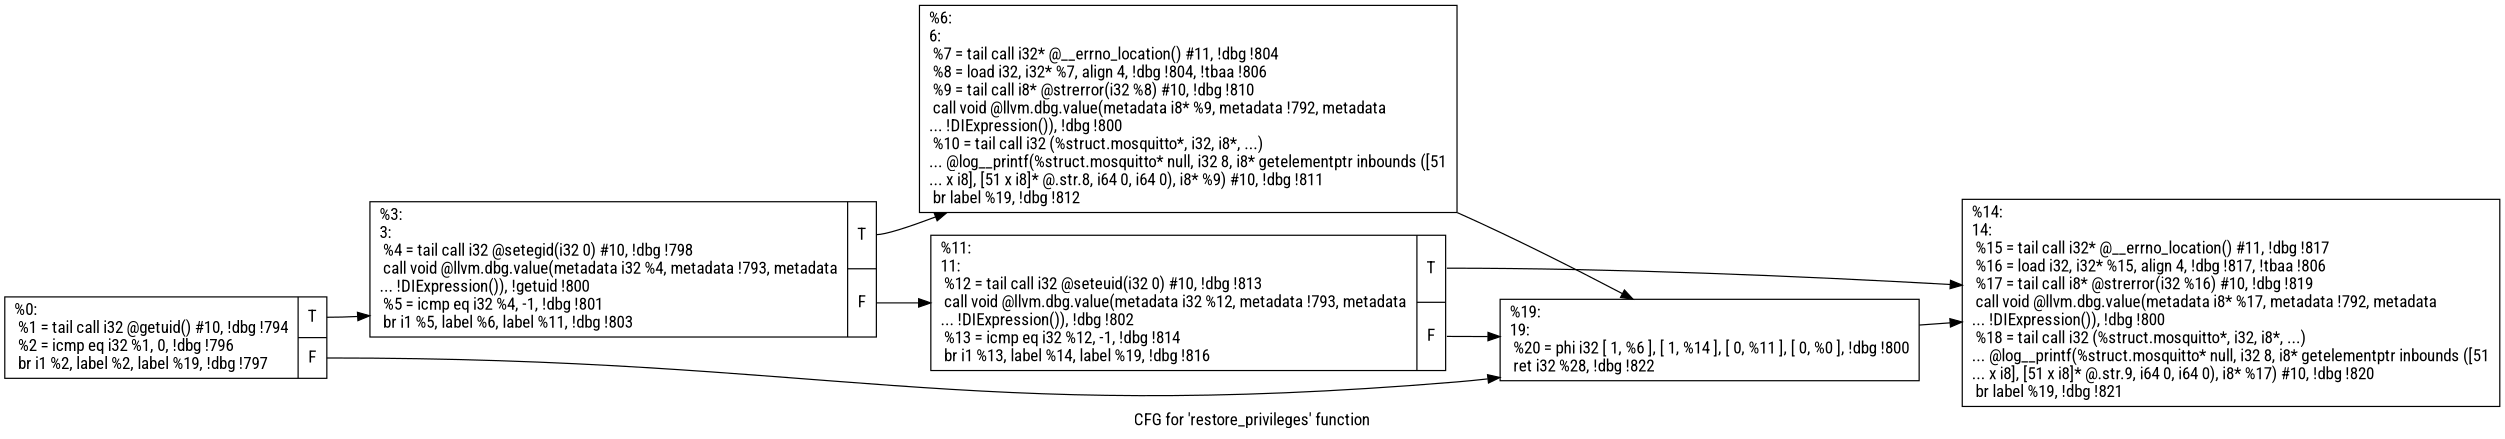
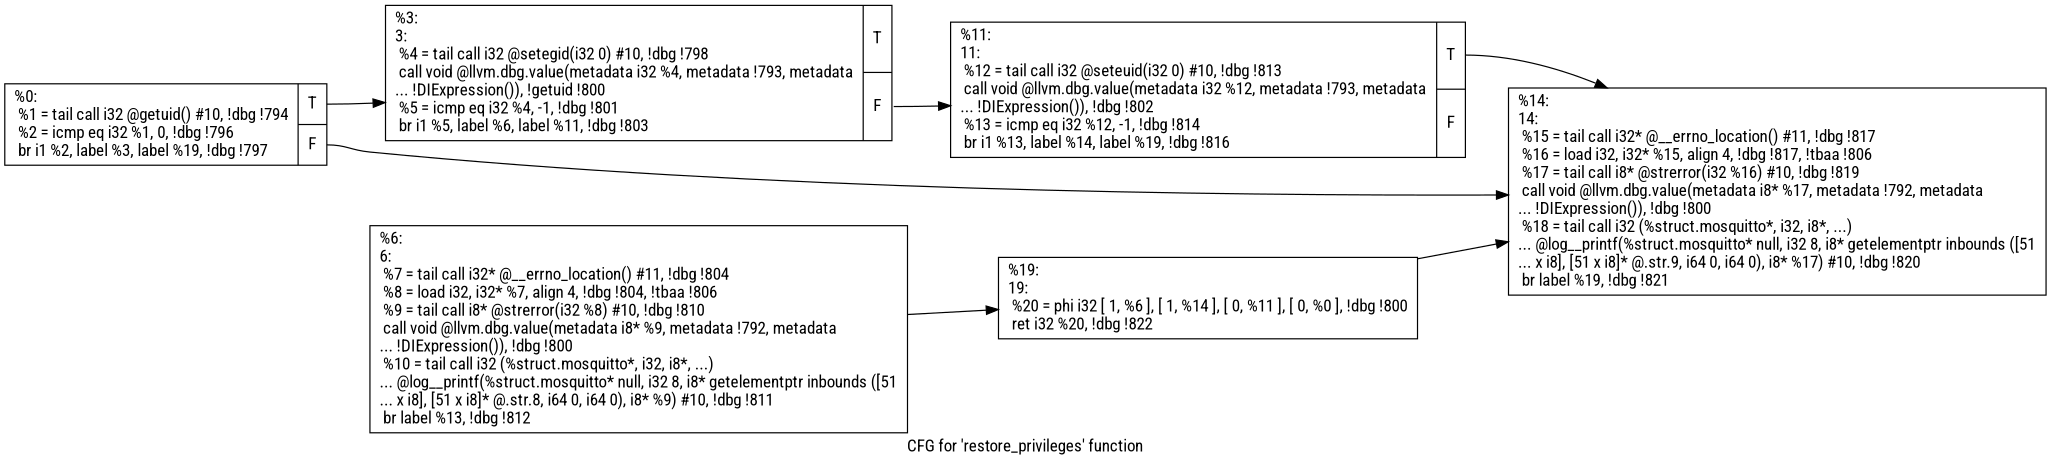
node "%6:": text "br label %19, !dbg !812" -> "br label %13, !dbg !812"
edge "%3:" -> "%6:": removed
edge "%11:" -> "%19:": removed
node "%0:": text "br i1 %2, label %2, label %19, !dbg !797" -> "br i1 %2, label %3, label %19, !dbg !797"
node "%19:": text "ret i32 %28, !dbg !822" -> "ret i32 %20, !dbg !822"
edge "%0:" -> "%19:": now "%0:" -> "%14:"
